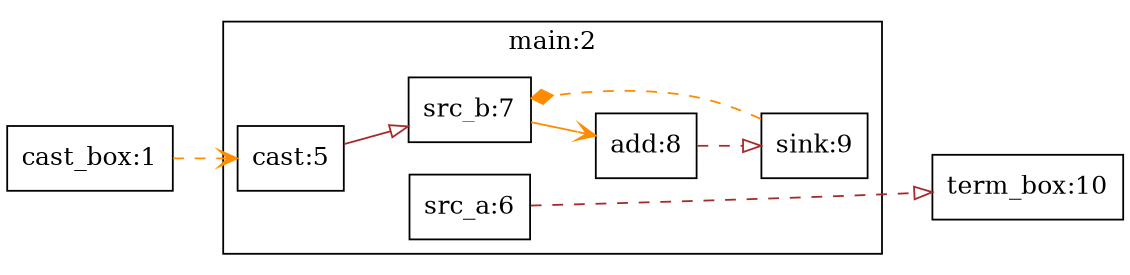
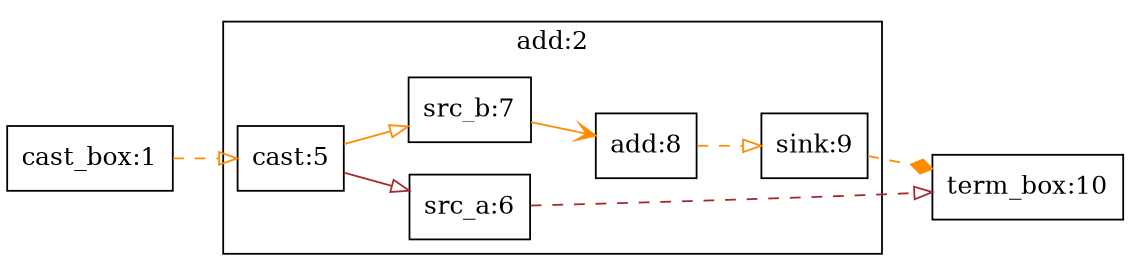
cluster "main:2": label "main:2" -> "add:2"
edge "sink:9" -> "src_b:7": now "sink:9" -> "term_box:10"
edge "cast:5" -> "src_b:7": color brown -> darkorange
edge "add:8" -> "sink:9": color brown -> darkorange
edge "cast_box:1" -> "cast:5": arrowhead vee -> onormal
edge "cast:5" -> "src_a:6": added
